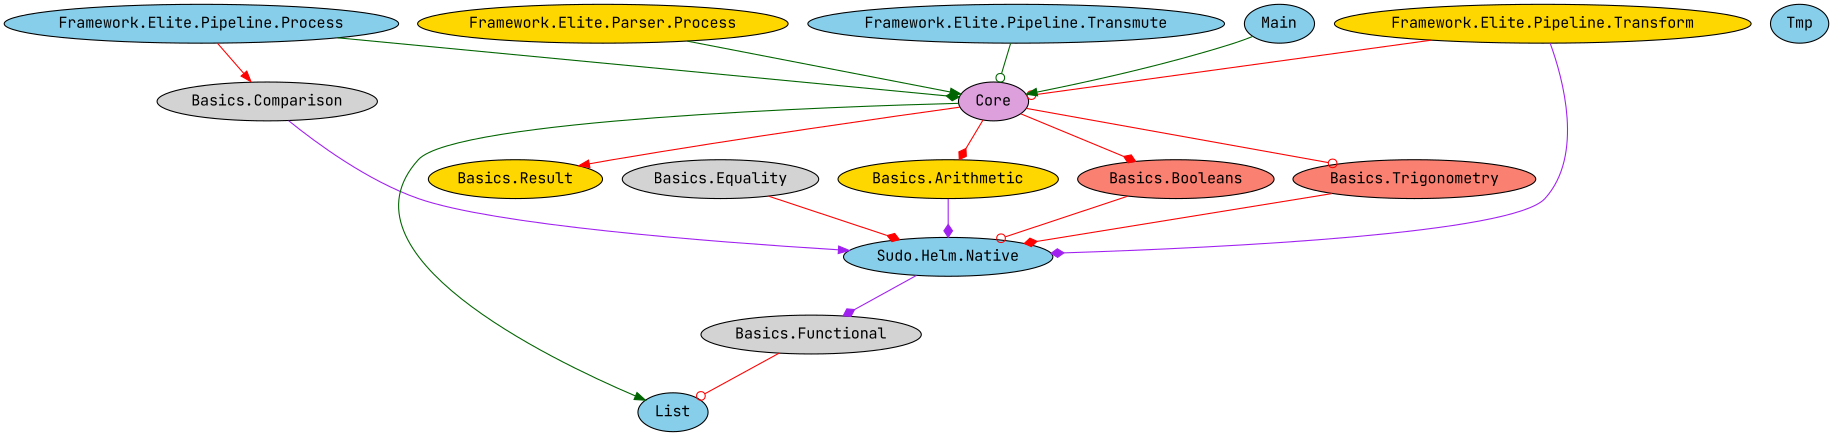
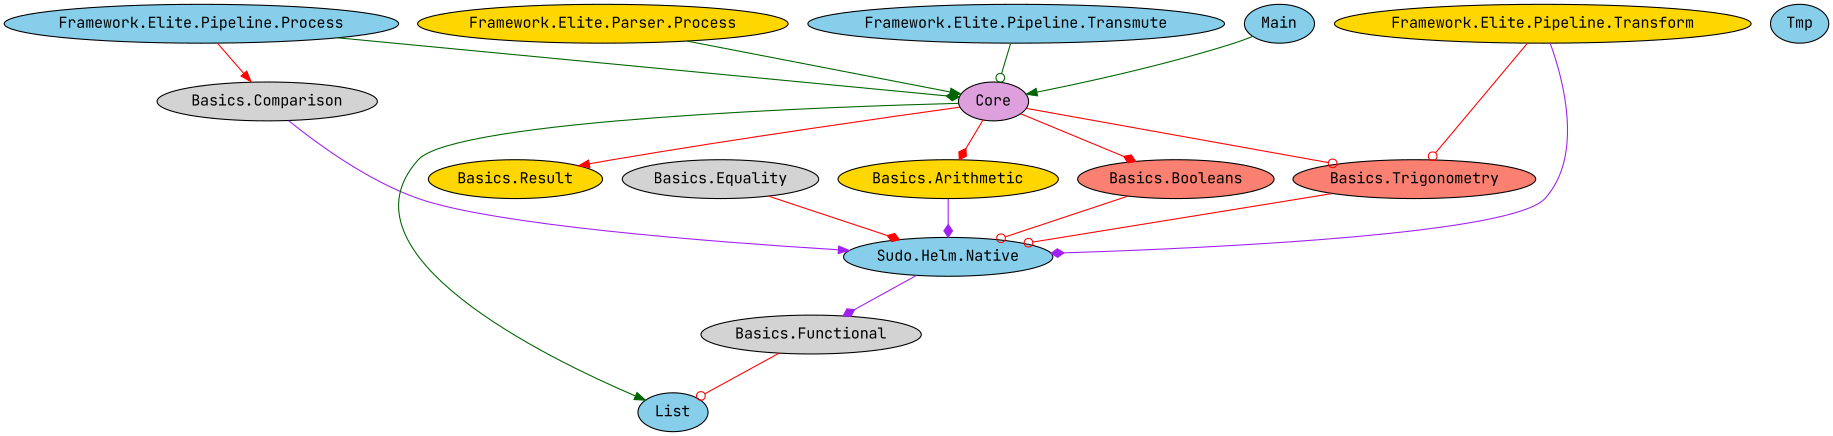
edge "Framework.Elite.Pipeline.Transform" -> "Core": now "Framework.Elite.Pipeline.Transform" -> "Basics.Trigonometry"
edge "Basics.Trigonometry" -> "Sudo.Helm.Native": arrowhead diamond -> odot
